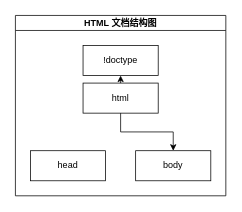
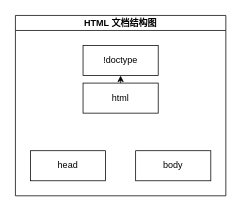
edge "html" -> "body": removed
